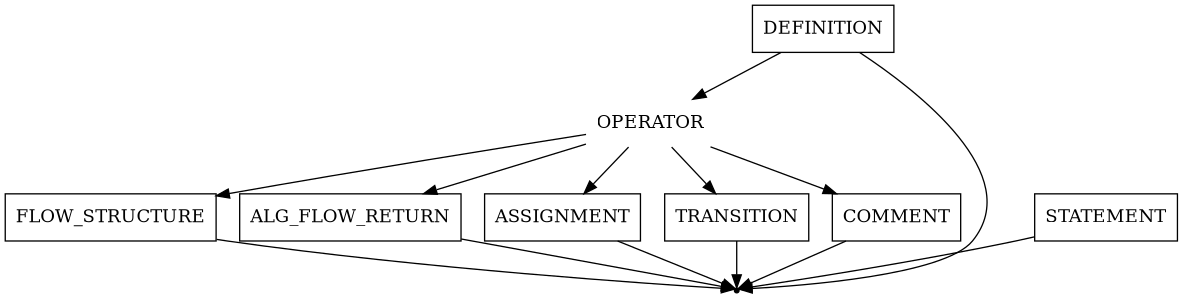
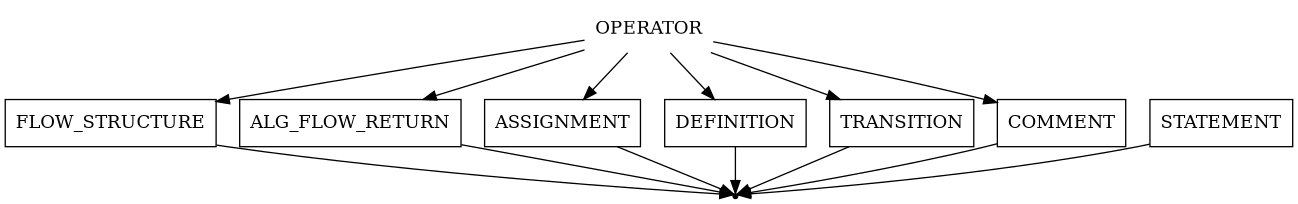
edge "DEFINITION" -> "OPERATOR": reversed
